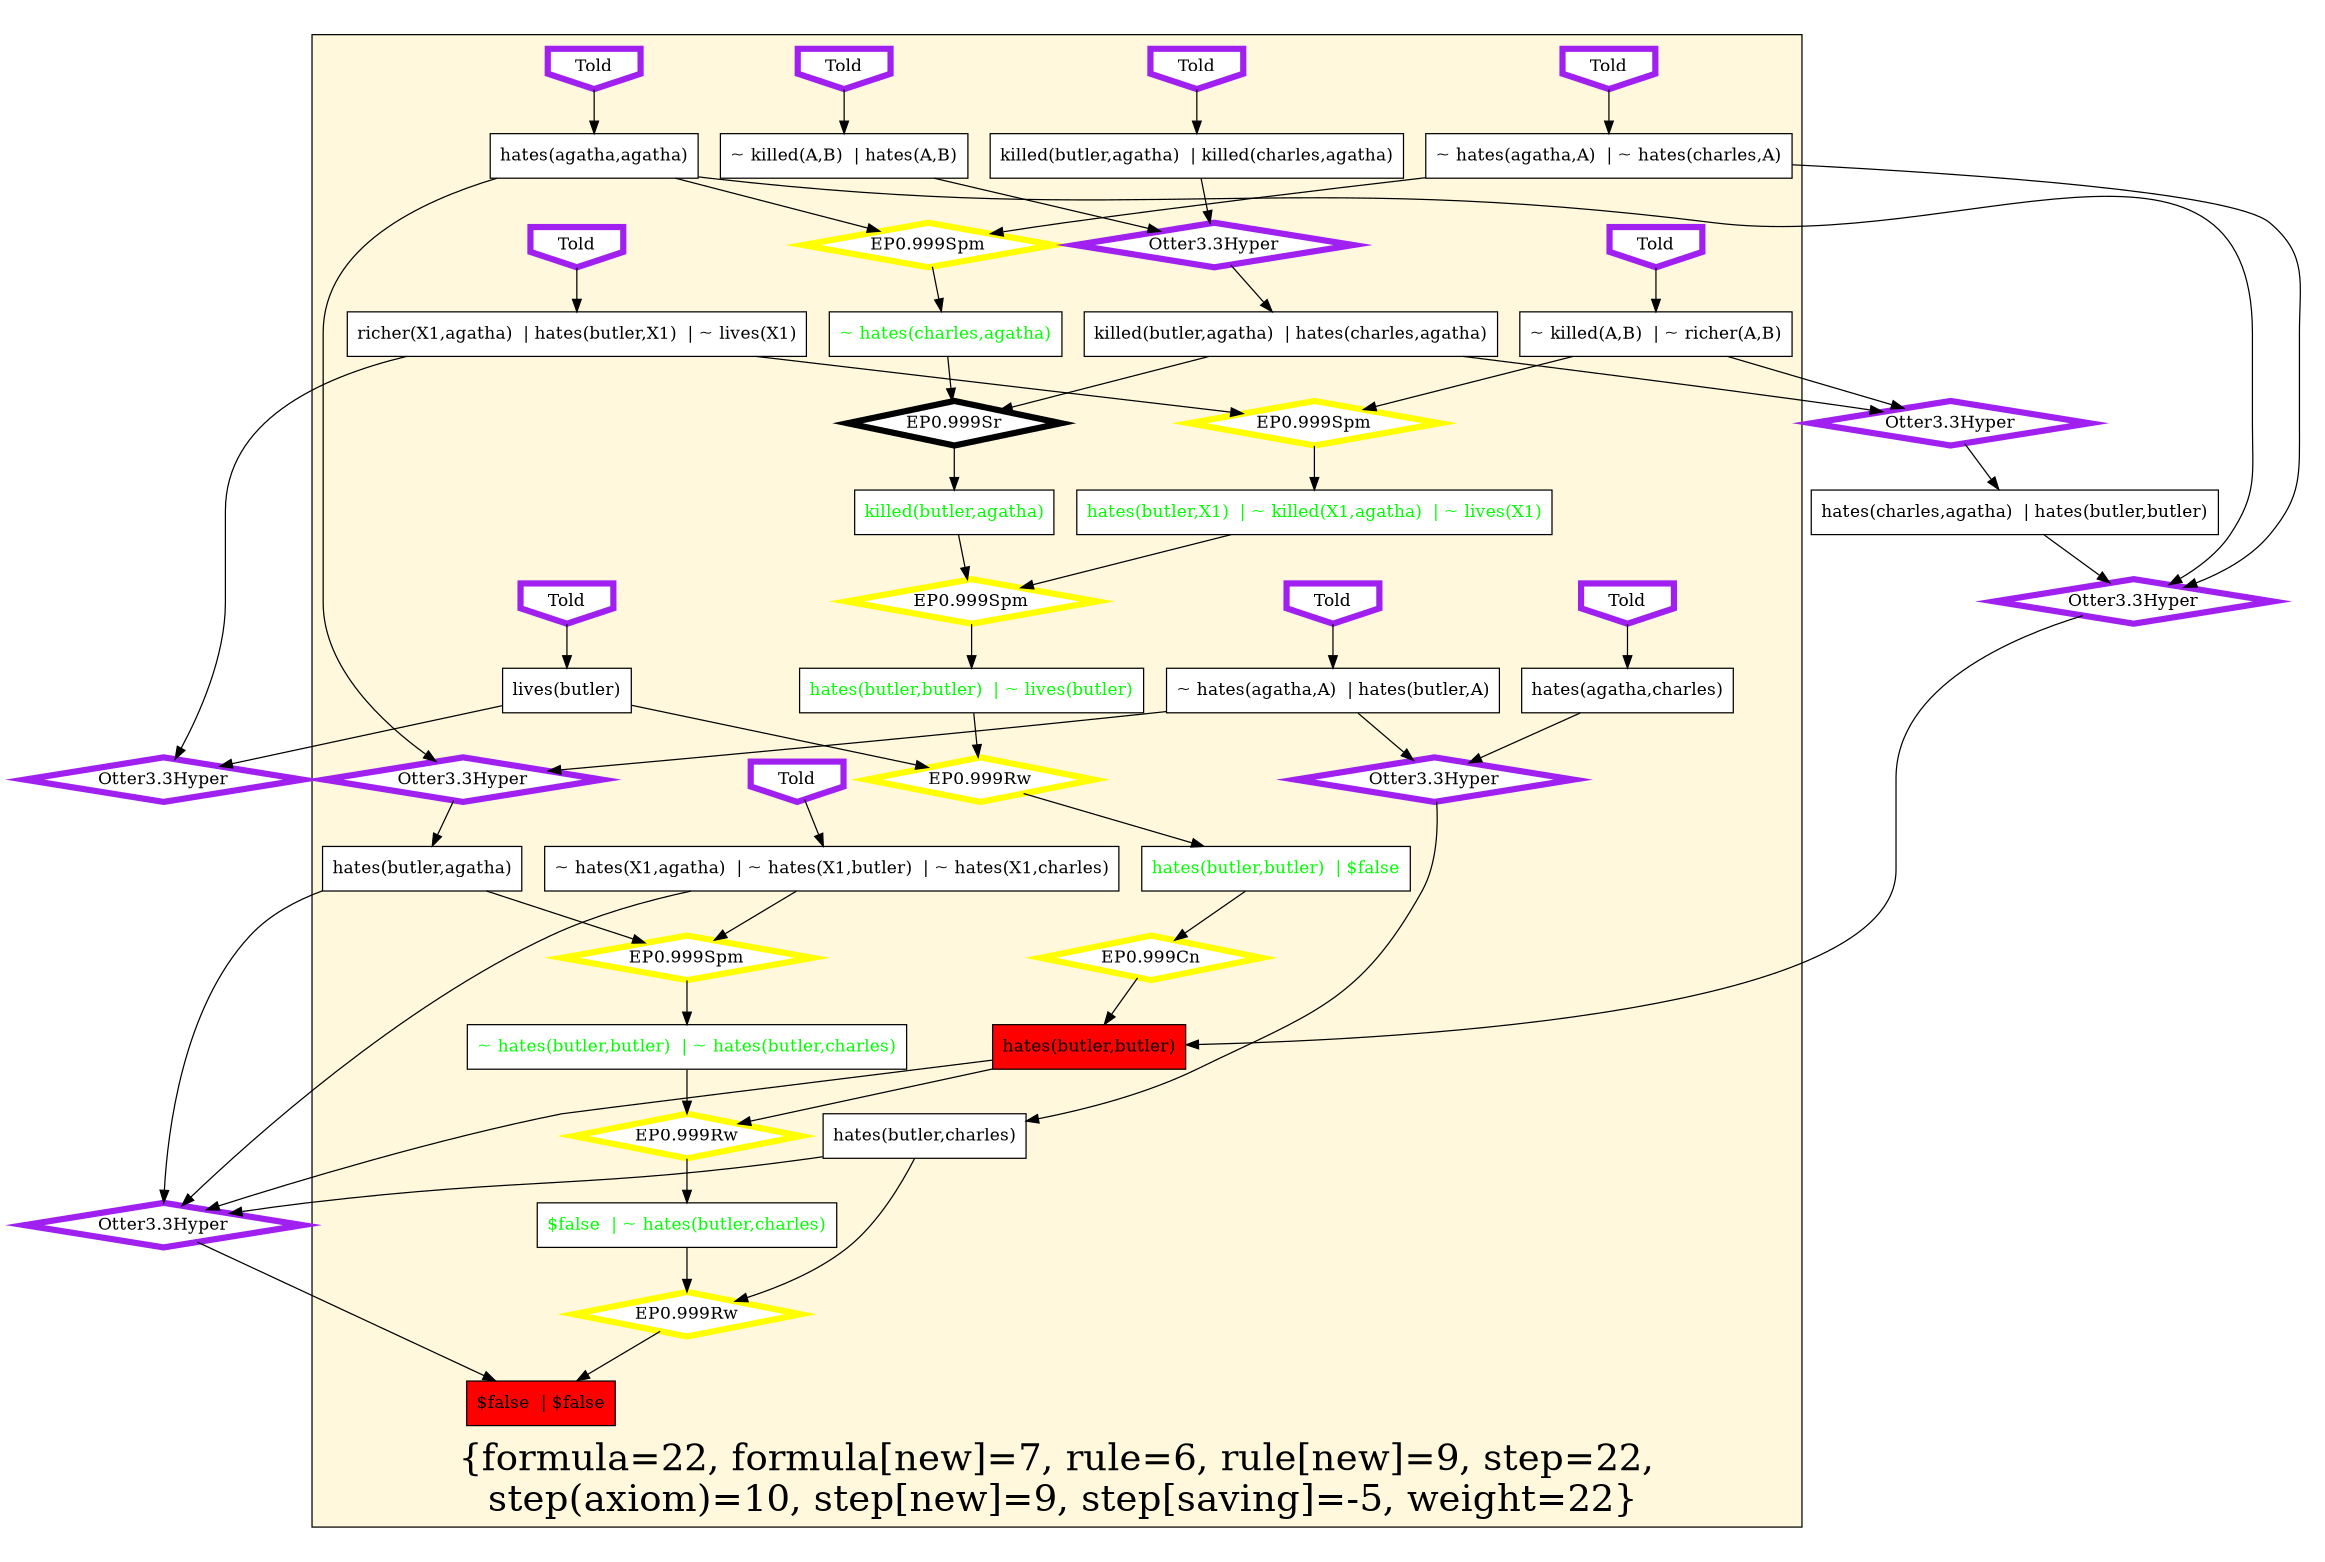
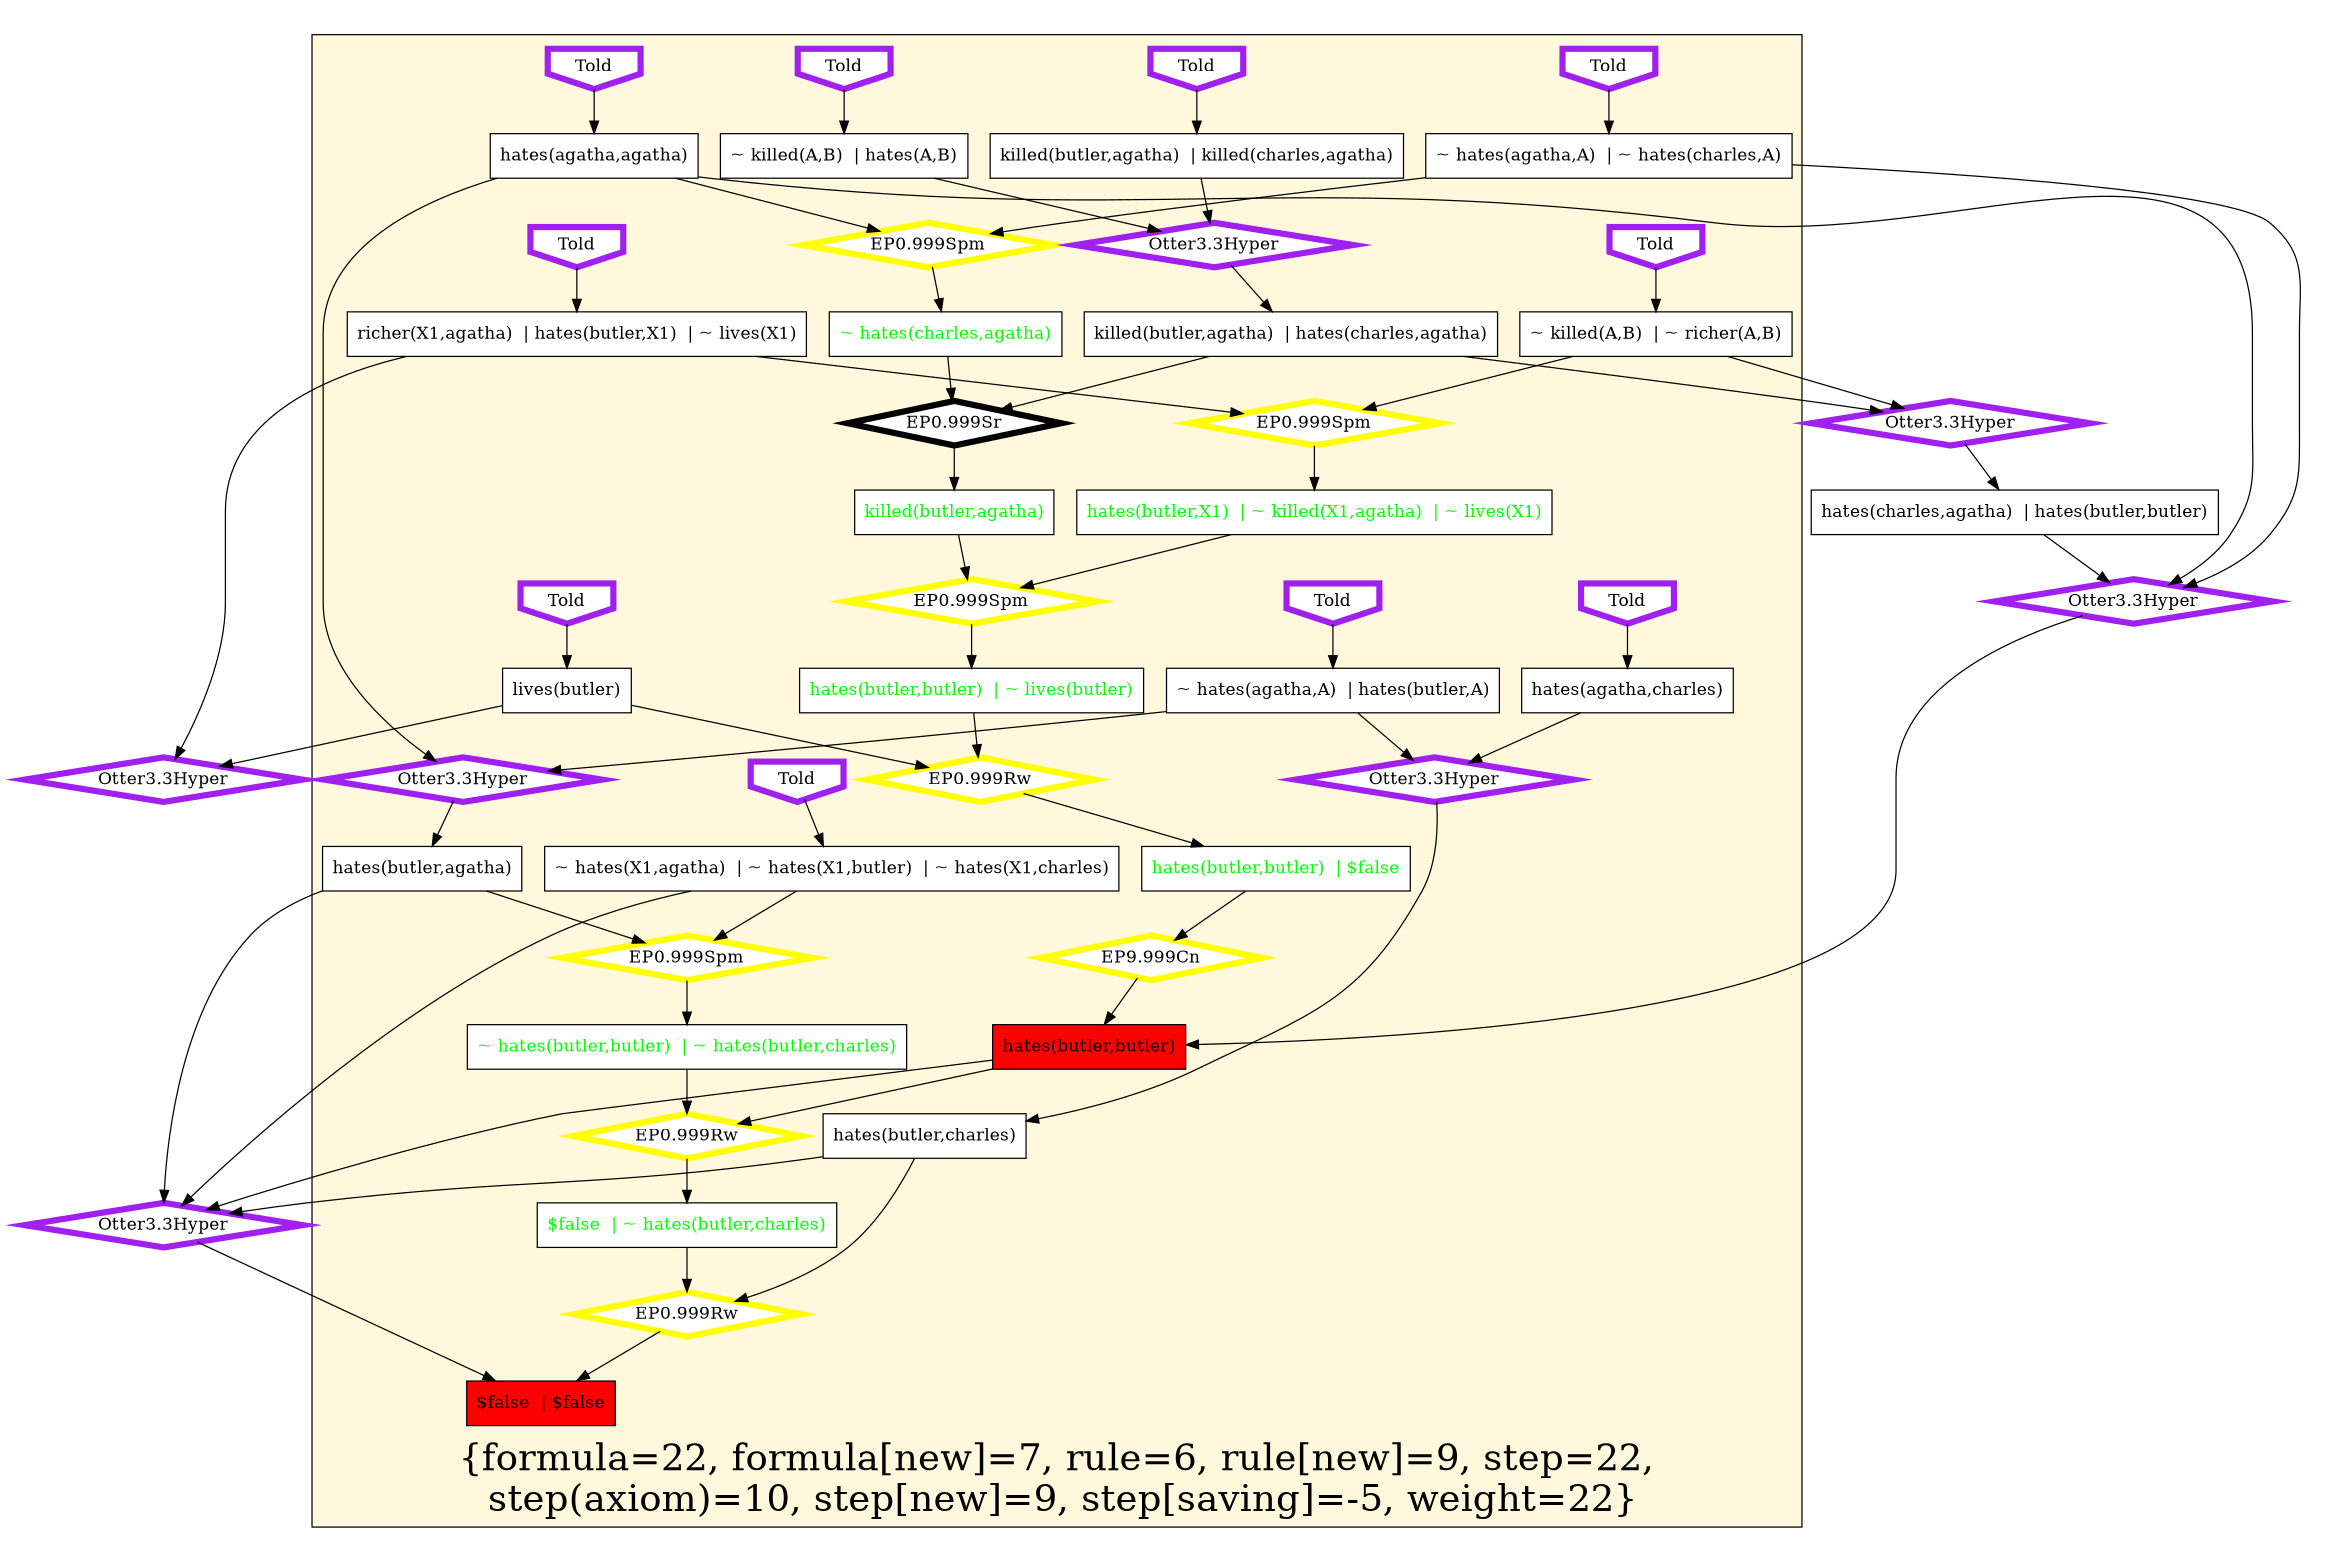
node "EP0.999Cn": label "EP0.999Cn" -> "EP9.999Cn"
